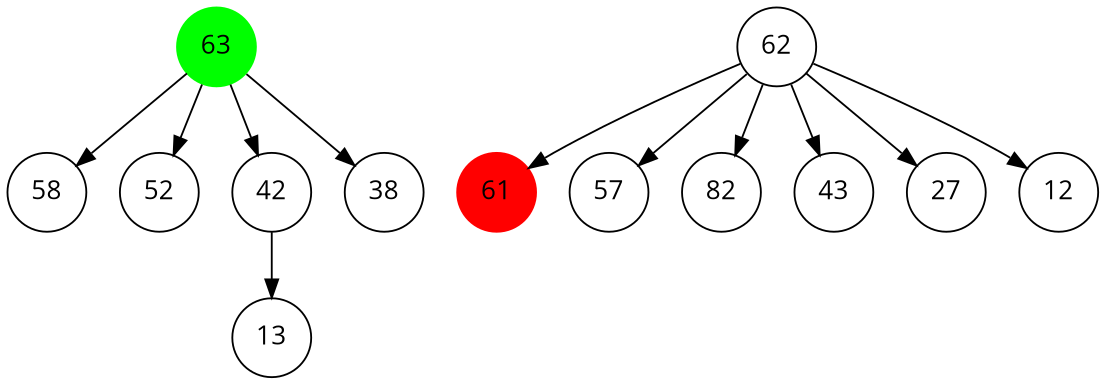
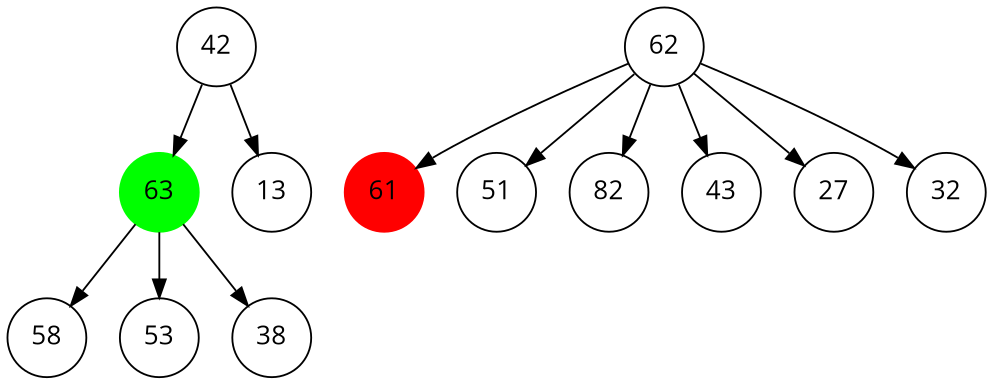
edge "63" -> "42": reversed
node "52": label "52" -> "53"
node "57": label "57" -> "51"
node "12": label "12" -> "32"
